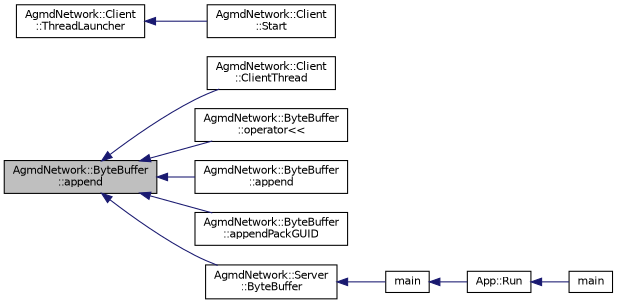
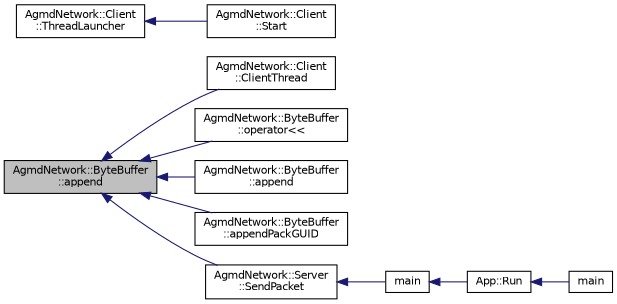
node "AgmdNetwork::Server ::ByteBuffer": label "AgmdNetwork::Server ::ByteBuffer" -> "AgmdNetwork::Server ::SendPacket"
